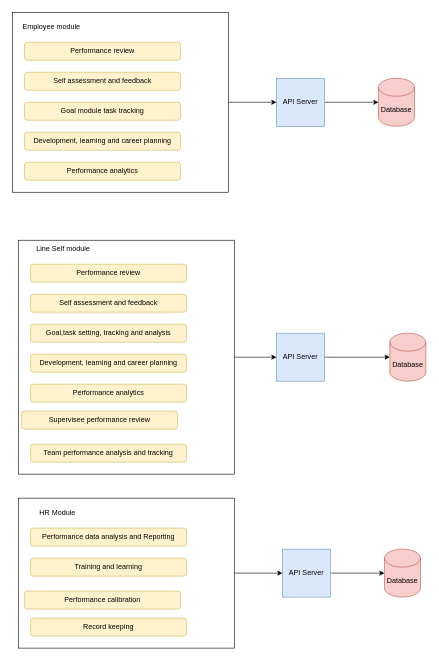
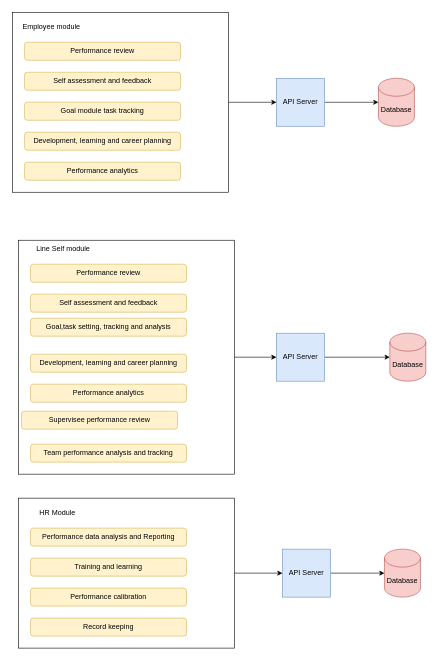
node "Goal,task setting, tracking and analysis": moved (108, 333) -> (108, 327)
node "Performance calibration": moved (102, 600) -> (108, 597)
